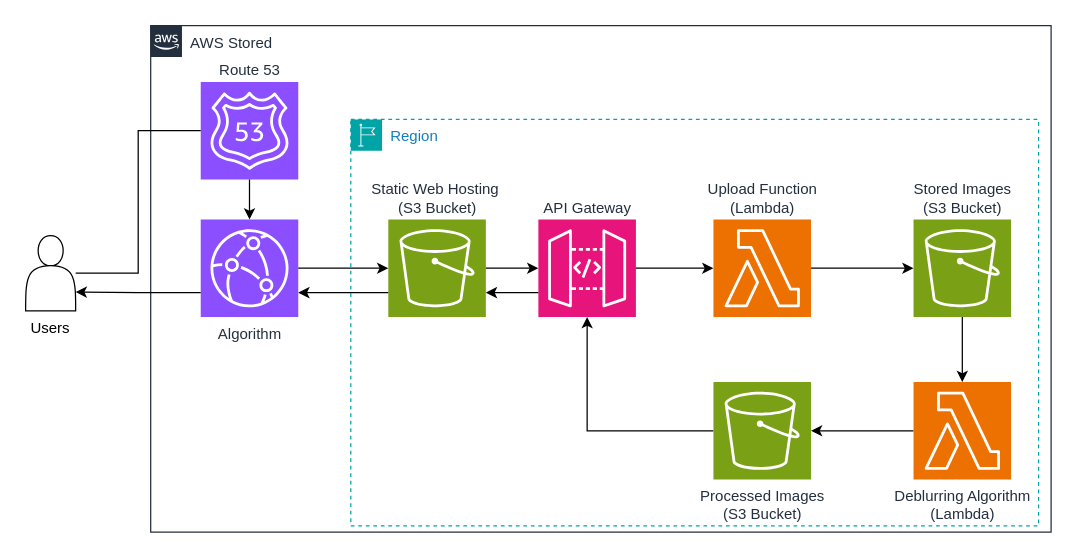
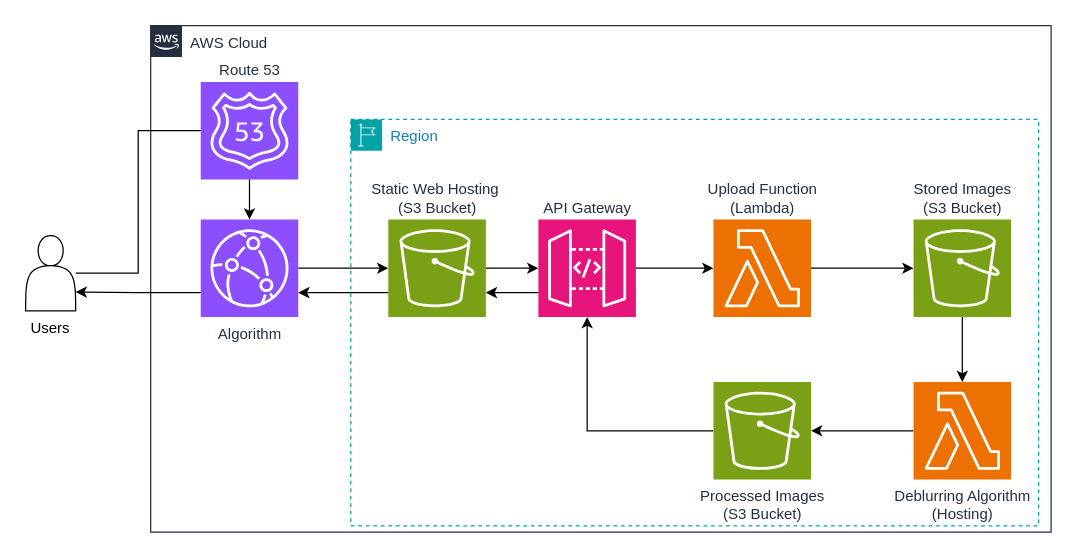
node "AWS Stored": label "AWS Stored" -> "AWS Cloud"
node "Deblurring Algorithm (Lambda)": label "Deblurring Algorithm (Lambda)" -> "Deblurring Algorithm (Hosting)"
